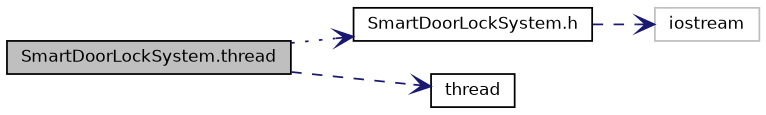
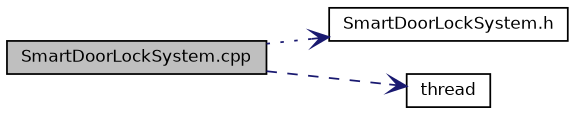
node "iostream": removed
node "SmartDoorLockSystem.thread": label "SmartDoorLockSystem.thread" -> "SmartDoorLockSystem.cpp"
